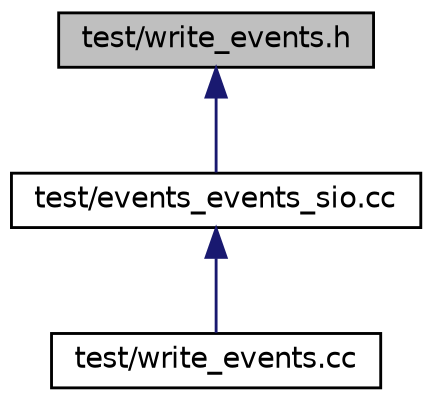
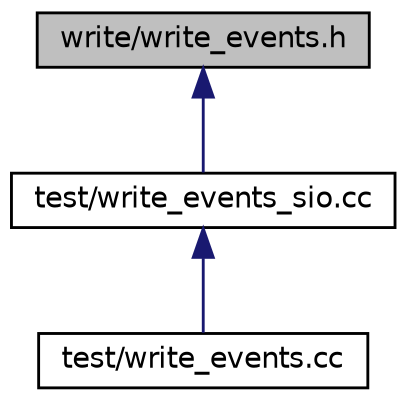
node "test/write_events.h": label "test/write_events.h" -> "write/write_events.h"
node "test/events_events_sio.cc": label "test/events_events_sio.cc" -> "test/write_events_sio.cc"
